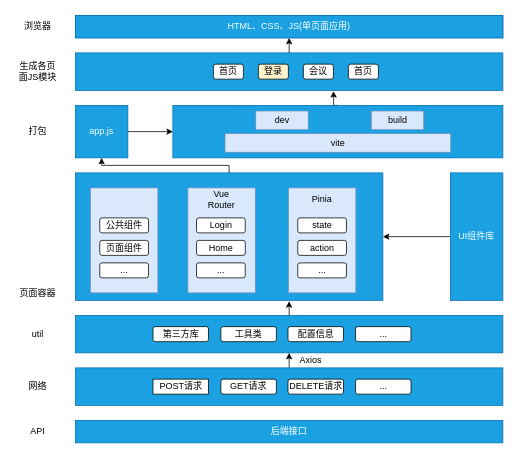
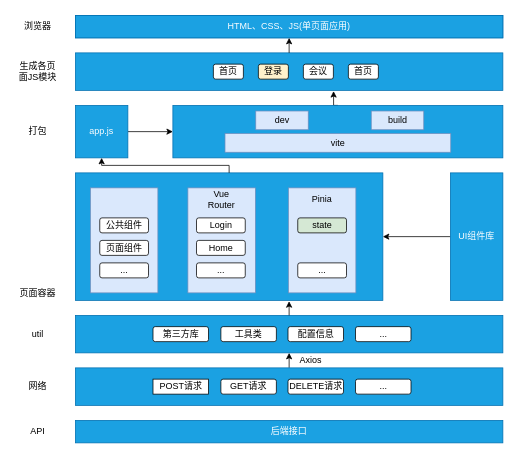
node "state": fillcolor #ffffff -> #d5e8d4
node "action": removed
